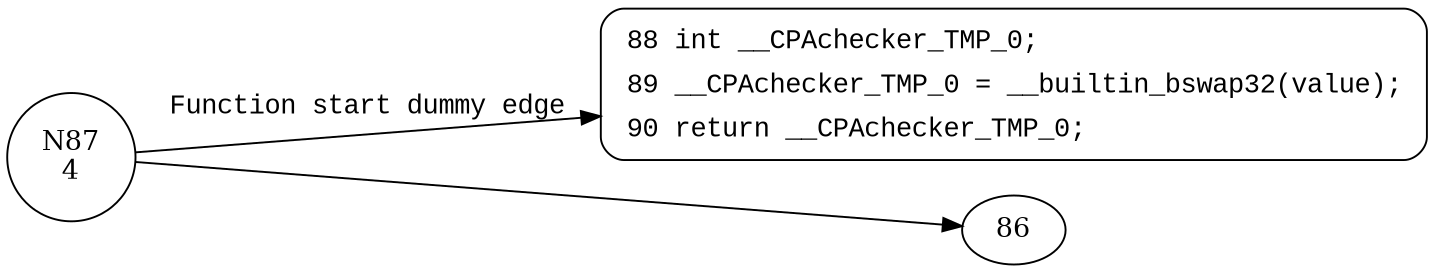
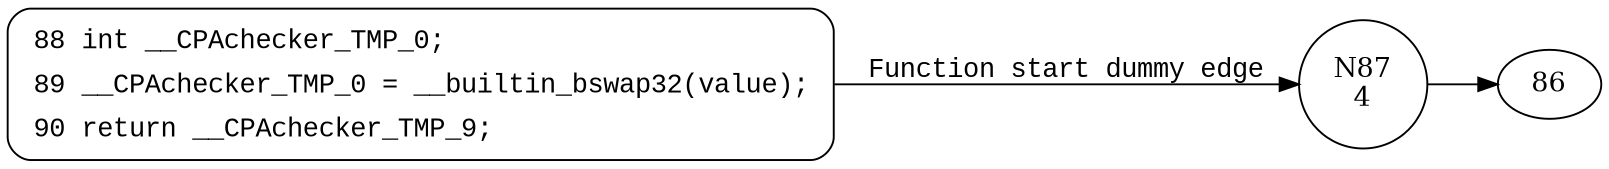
node "88": text "return __CPAchecker_TMP_0;" -> "return __CPAchecker_TMP_9;"
edge "N87 4" -> "88": reversed
